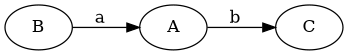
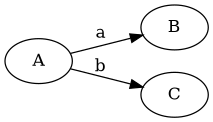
edge "B" -> "A": reversed
